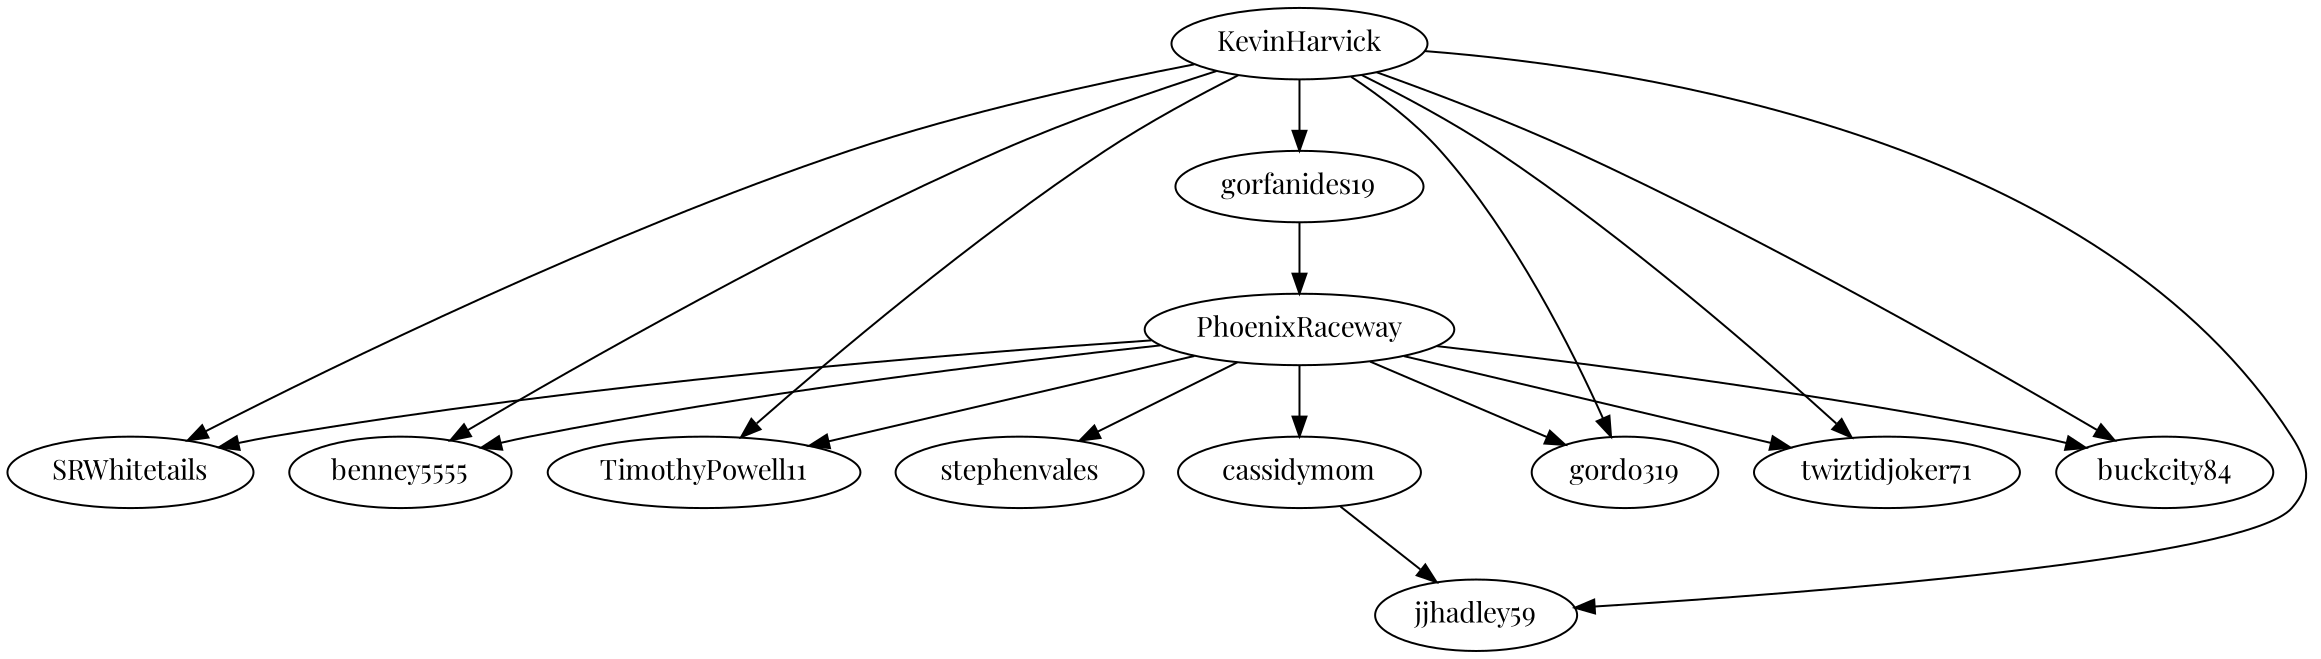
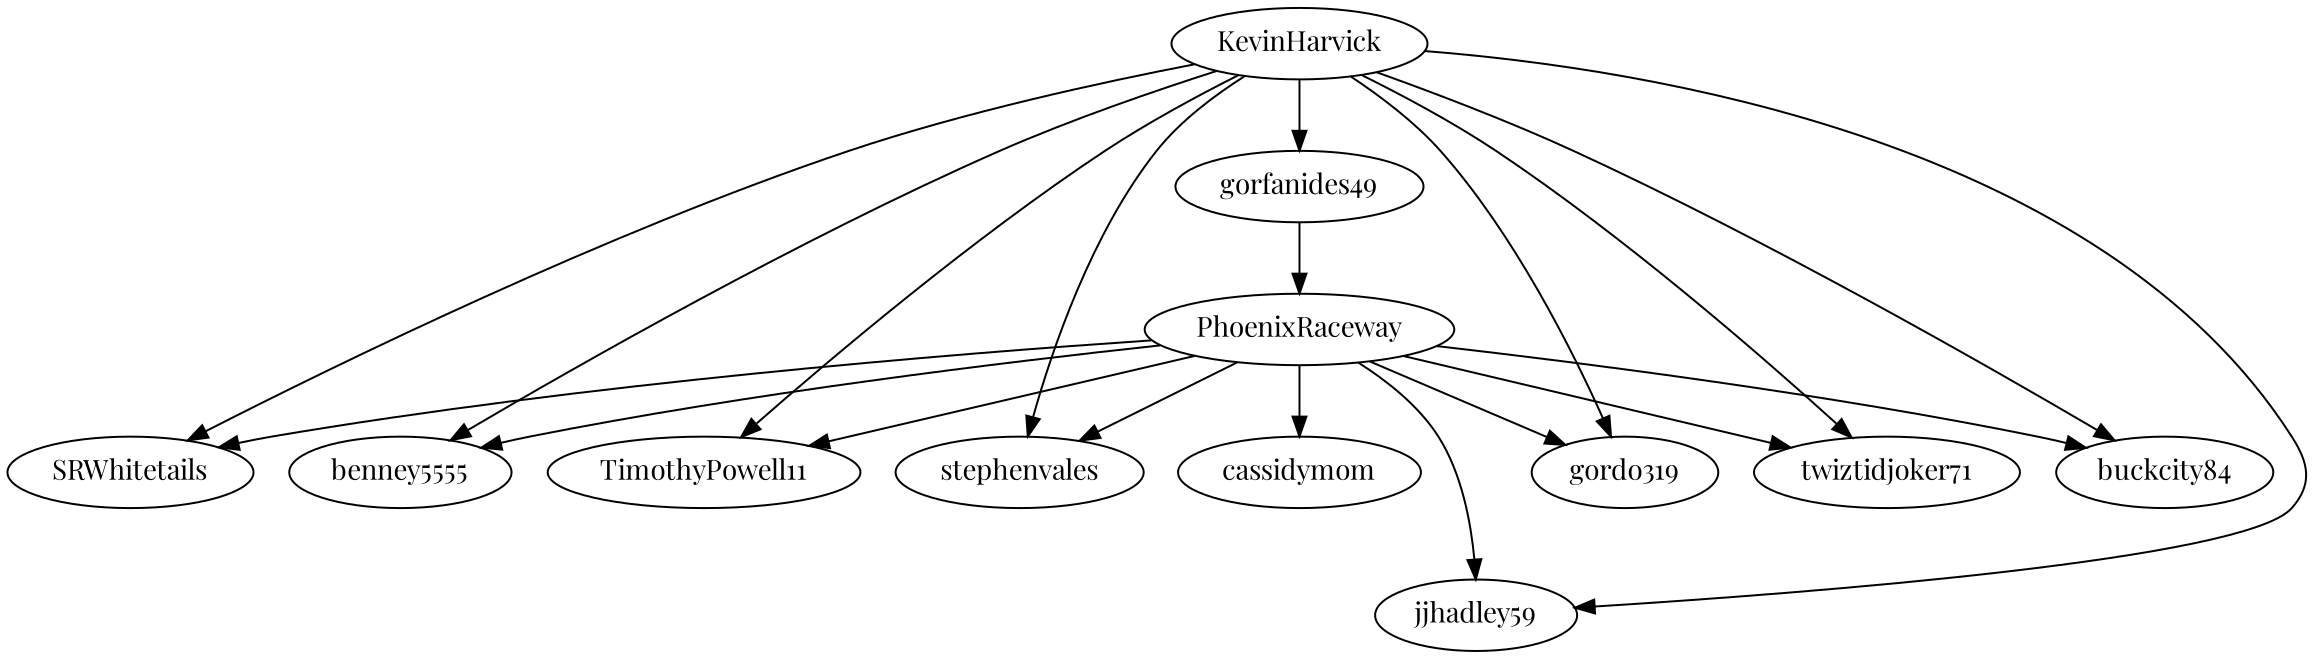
node "gorfanides19": label "gorfanides19" -> "gorfanides49"
edge "KevinHarvick" -> "stephenvales": added
edge "cassidymom" -> "jjhadley59": now "PhoenixRaceway" -> "jjhadley59"
